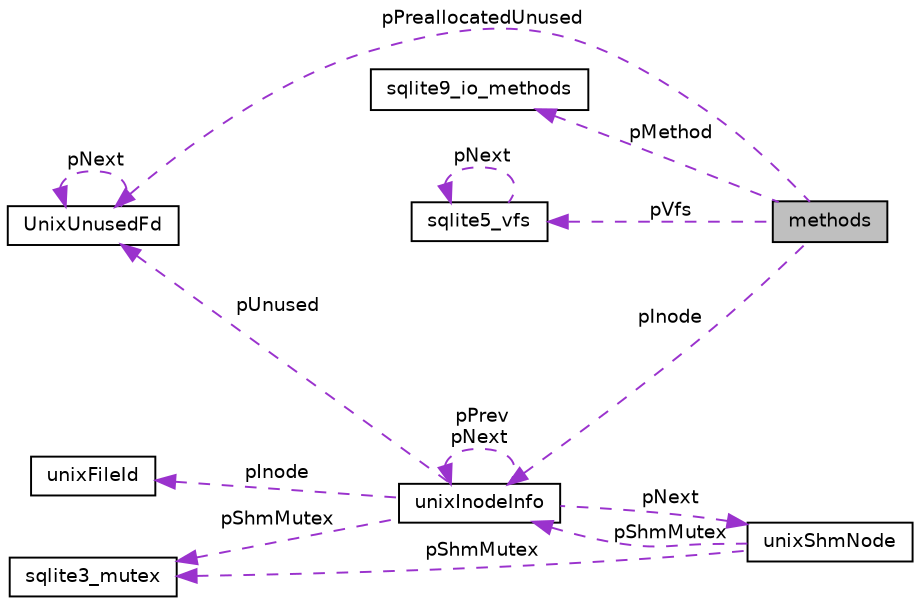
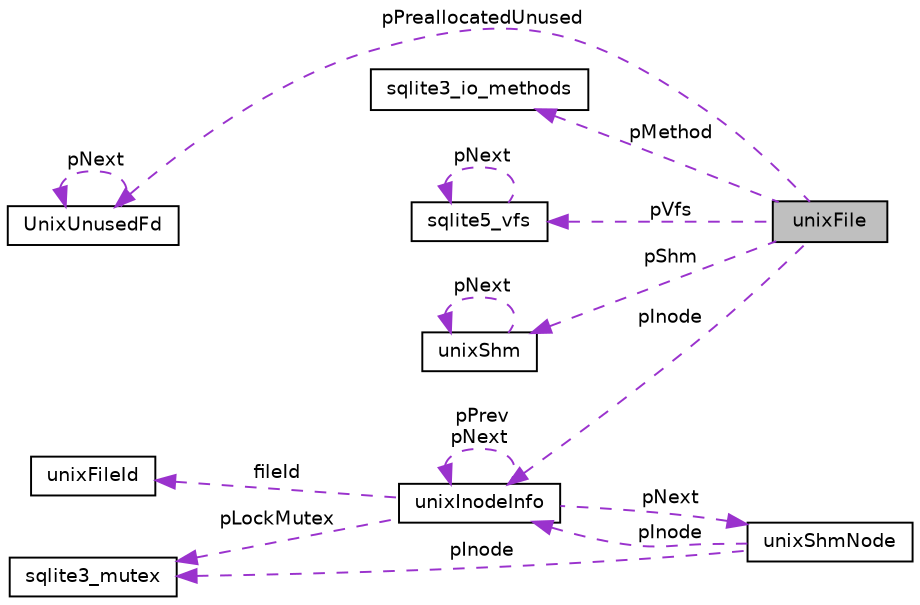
node "sqlite9_io_methods": label "sqlite9_io_methods" -> "sqlite3_io_methods"
node "methods": label "methods" -> "unixFile"
node "unixShm": added
edge "unixInodeInfo" -> "UnixUnusedFd": removed, label "pUnused"
edge "unixInodeInfo" -> "unixFileId": label " pInode" -> " fileId"
edge "unixInodeInfo" -> "sqlite3_mutex": label " pShmMutex" -> " pLockMutex"
edge "unixShmNode" -> "unixInodeInfo": label " pShmMutex" -> " pInode"
edge "unixShmNode" -> "sqlite3_mutex": label " pShmMutex" -> " pInode"
